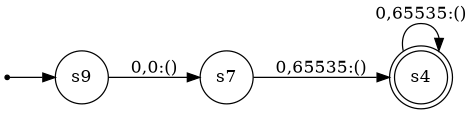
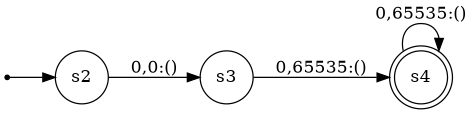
node "s9": label "s9" -> "s2"
node "s7": label "s7" -> "s3"
